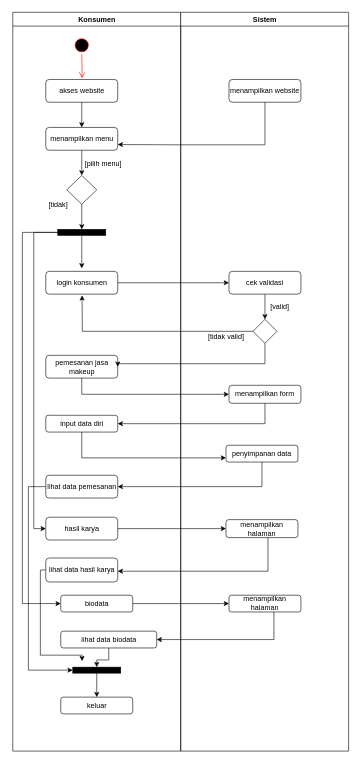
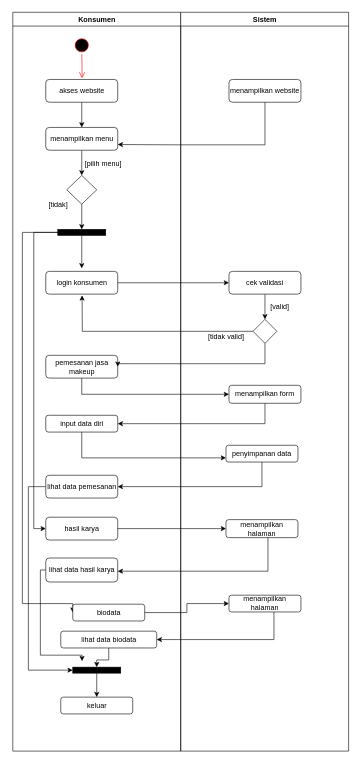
node "biodata": moved (97, 604) -> (109, 613)
